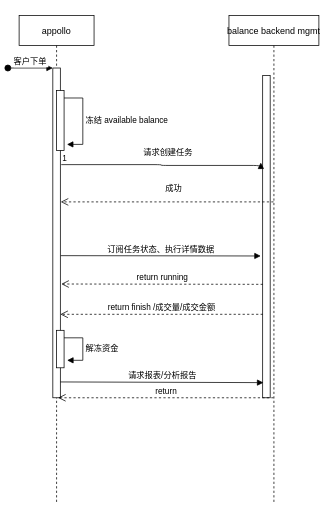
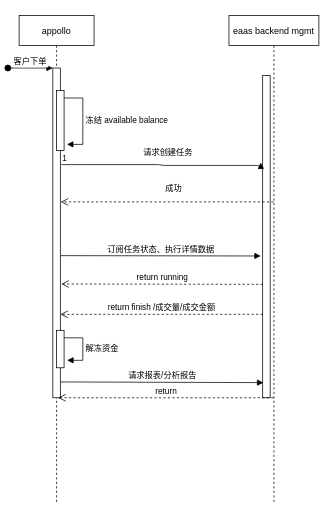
node "balance backend mgmt": label "balance backend mgmt" -> "eaas backend mgmt"
